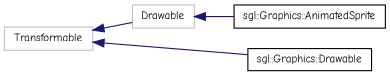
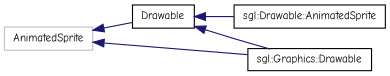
node "Drawable": color grey75 -> black
node "sgl::Graphics::AnimatedSprite": label "sgl::Graphics::AnimatedSprite" -> "sgl::Drawable::AnimatedSprite"
node "Transformable": label "Transformable" -> "AnimatedSprite"
edge "sgl::Graphics::Drawable" -> "Drawable": added
